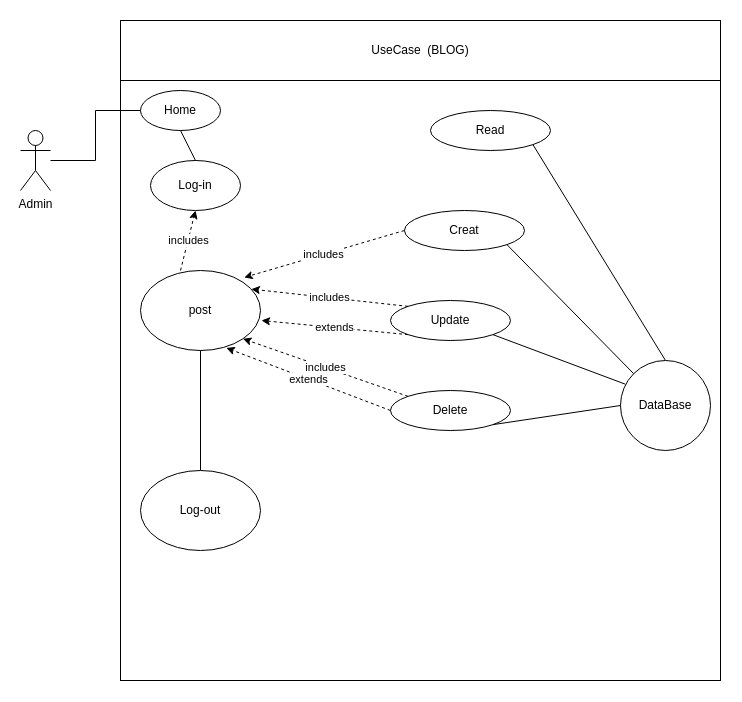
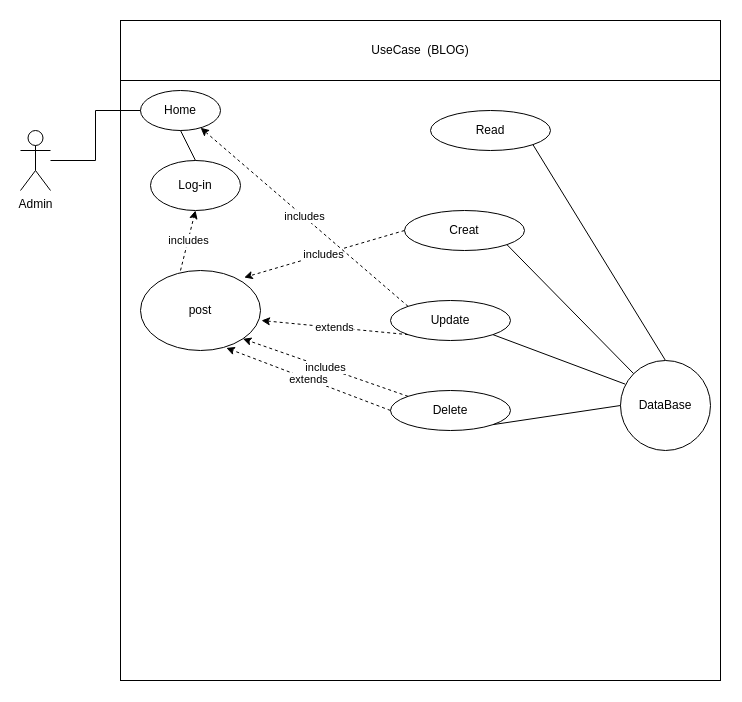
edge "Update" -> "post": now "Update" -> "Home"
edge "post" -- "Log-out": removed
node "Log-out": removed
